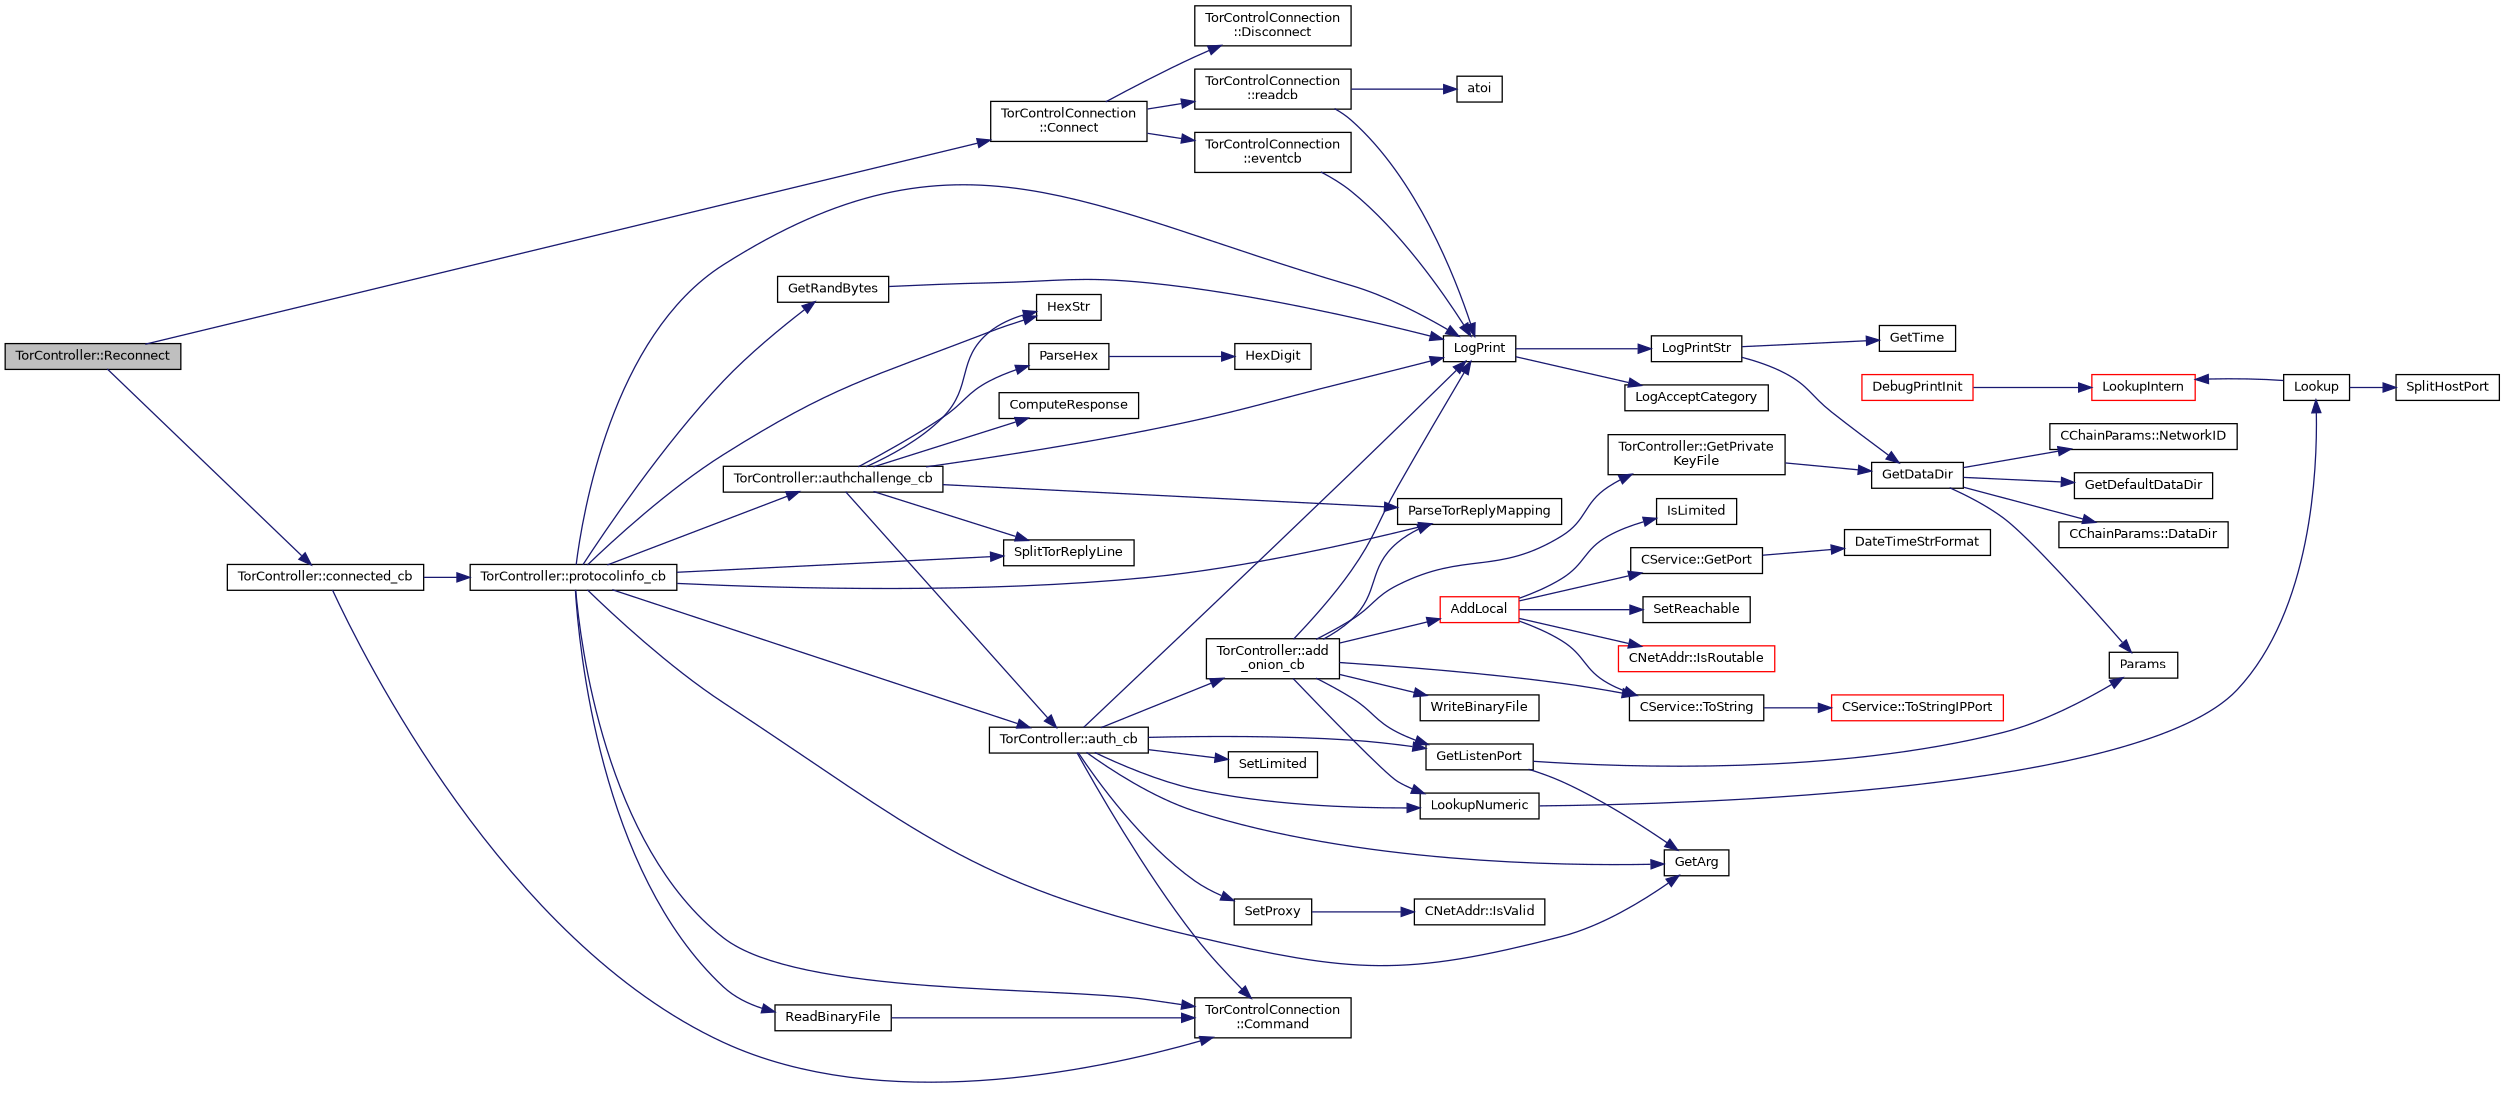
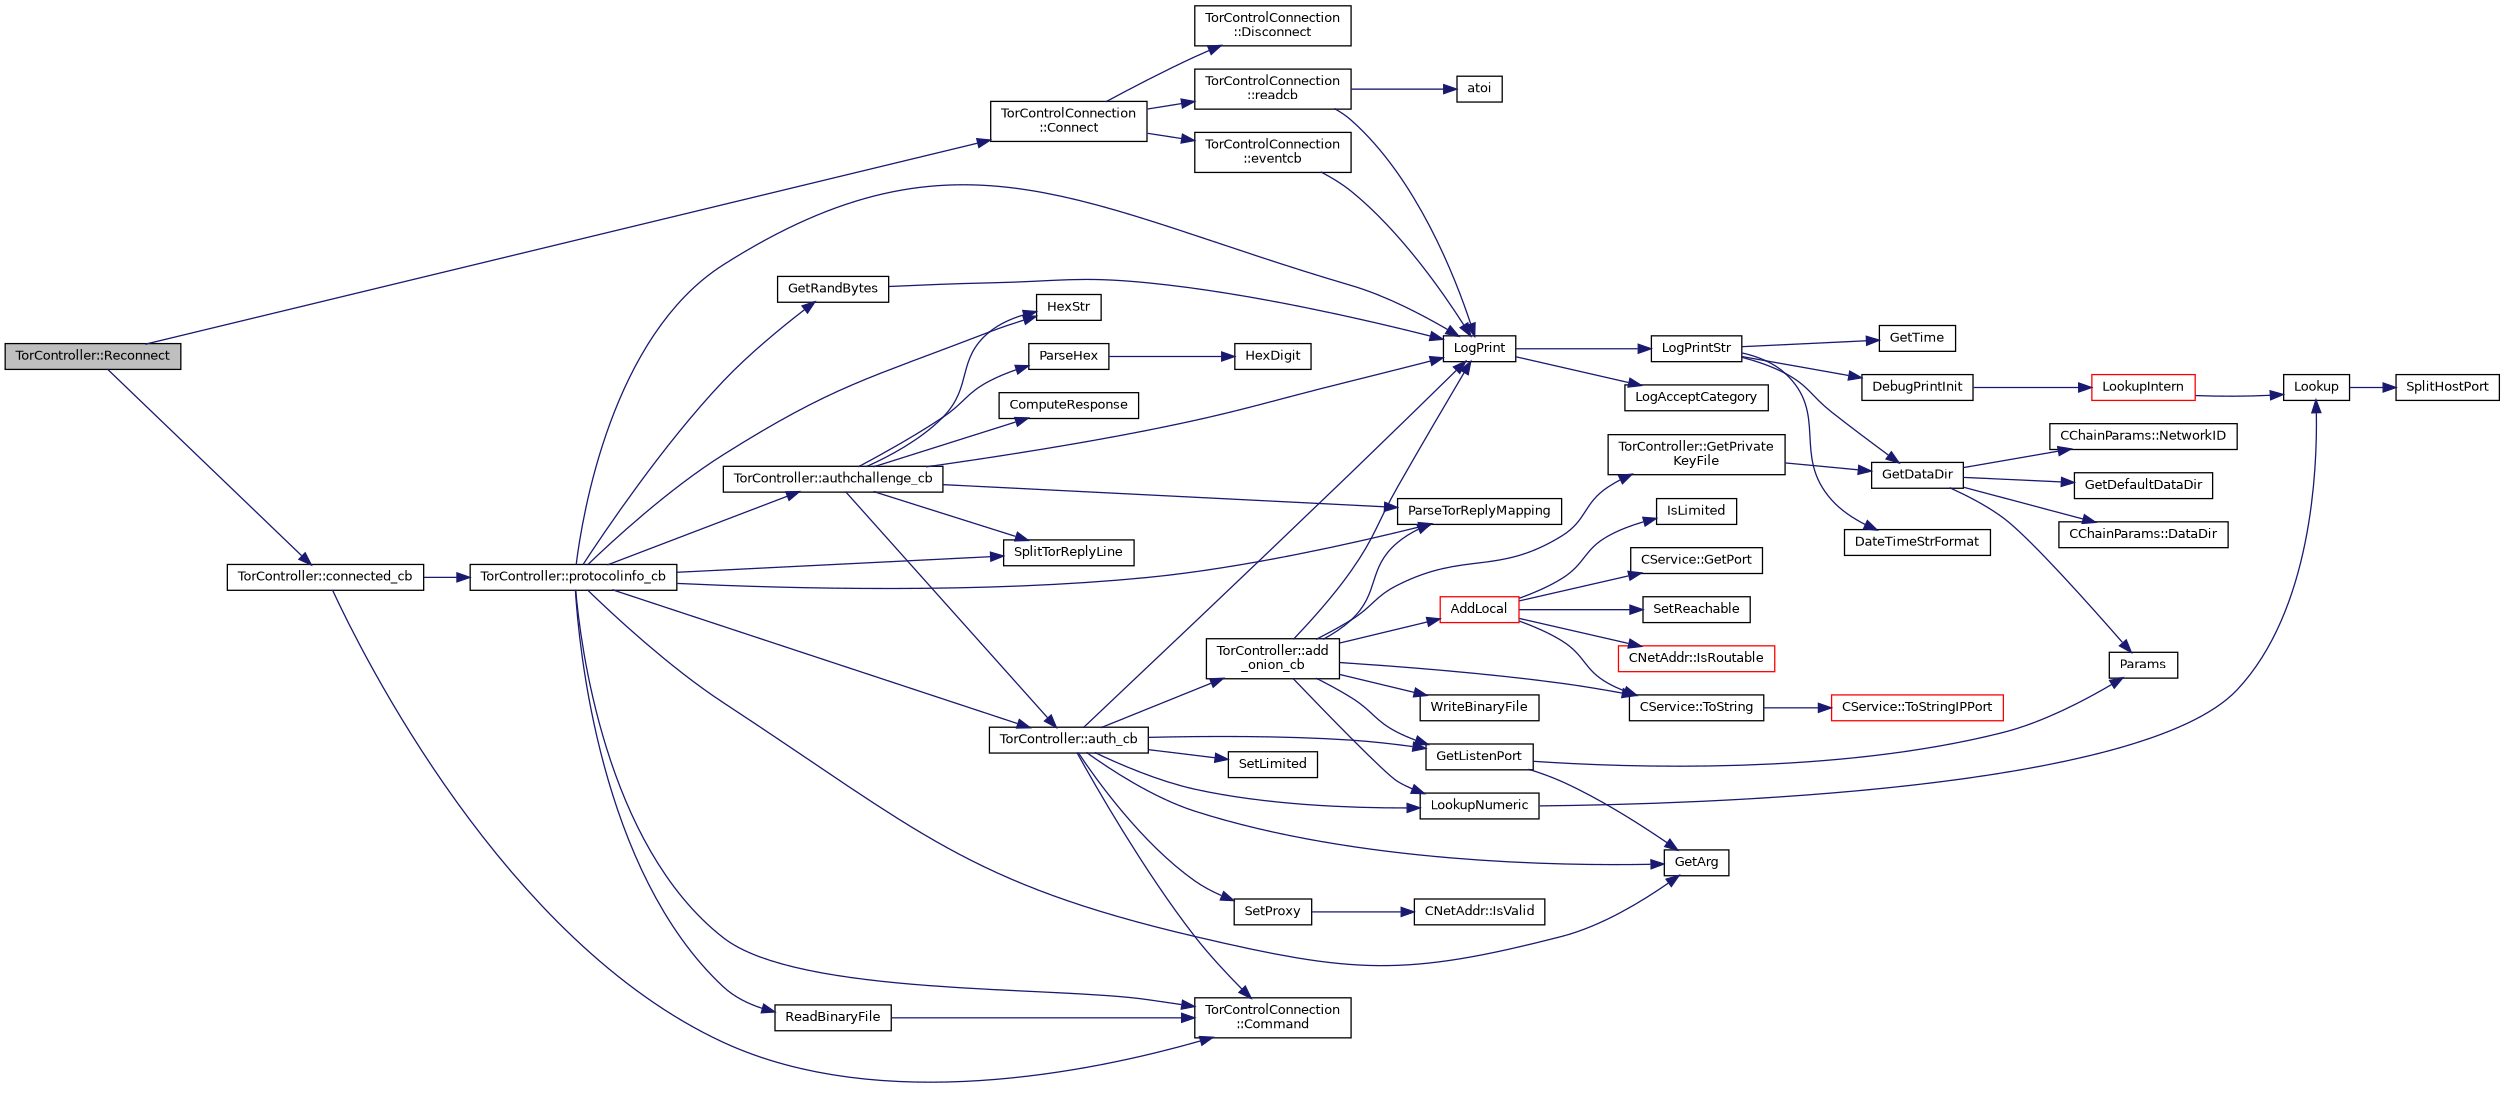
edge "LogPrintStr" -> "DebugPrintInit": added
edge "Lookup" -> "LookupIntern": reversed
node "DebugPrintInit": color red -> black
edge "CService::GetPort" -> "DateTimeStrFormat": now "LogPrintStr" -> "DateTimeStrFormat"
